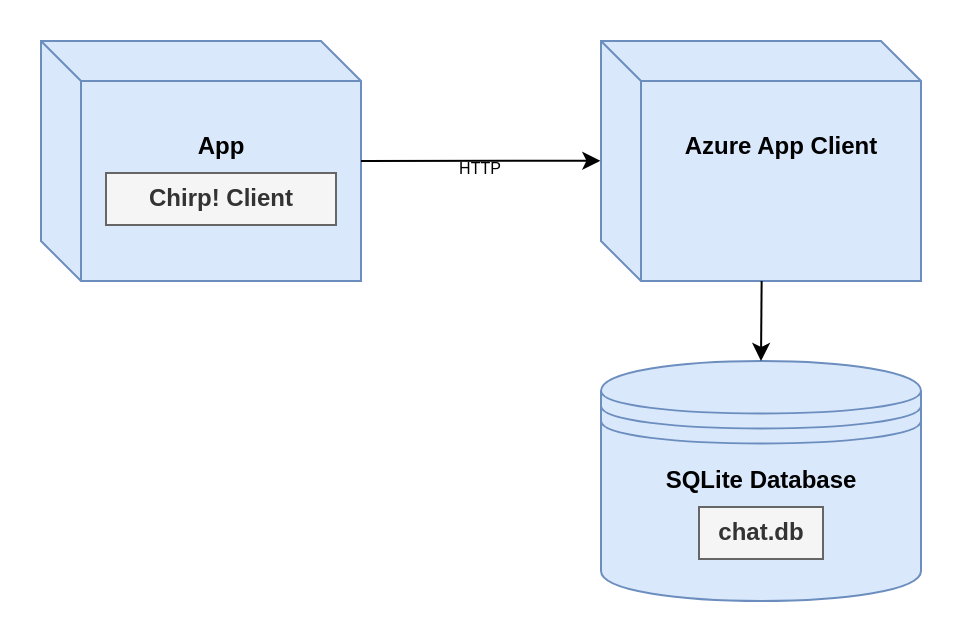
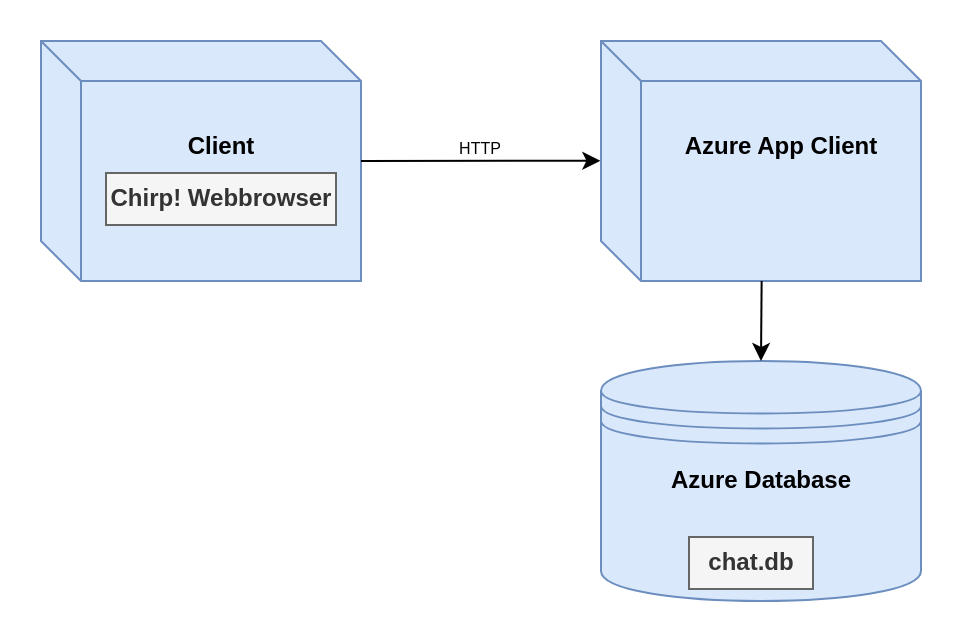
node "App": label "App" -> "Client"
node "HTTP": moved (481, 167) -> (481, 147)
node "Chirp! Client": label "Chirp! Client" -> "Chirp! Webbrowser"
node "SQLite Database": label "SQLite Database" -> "Azure Database"
node "chat.db": moved (761, 533) -> (751, 563)
